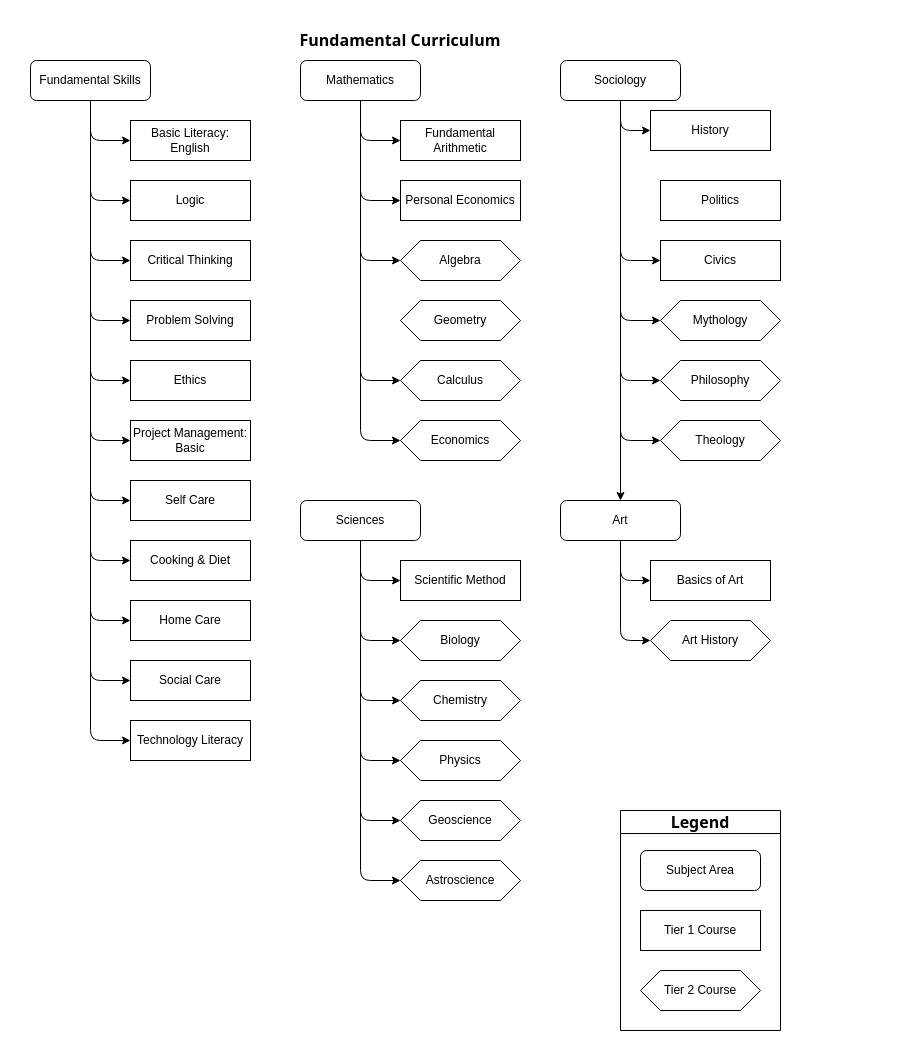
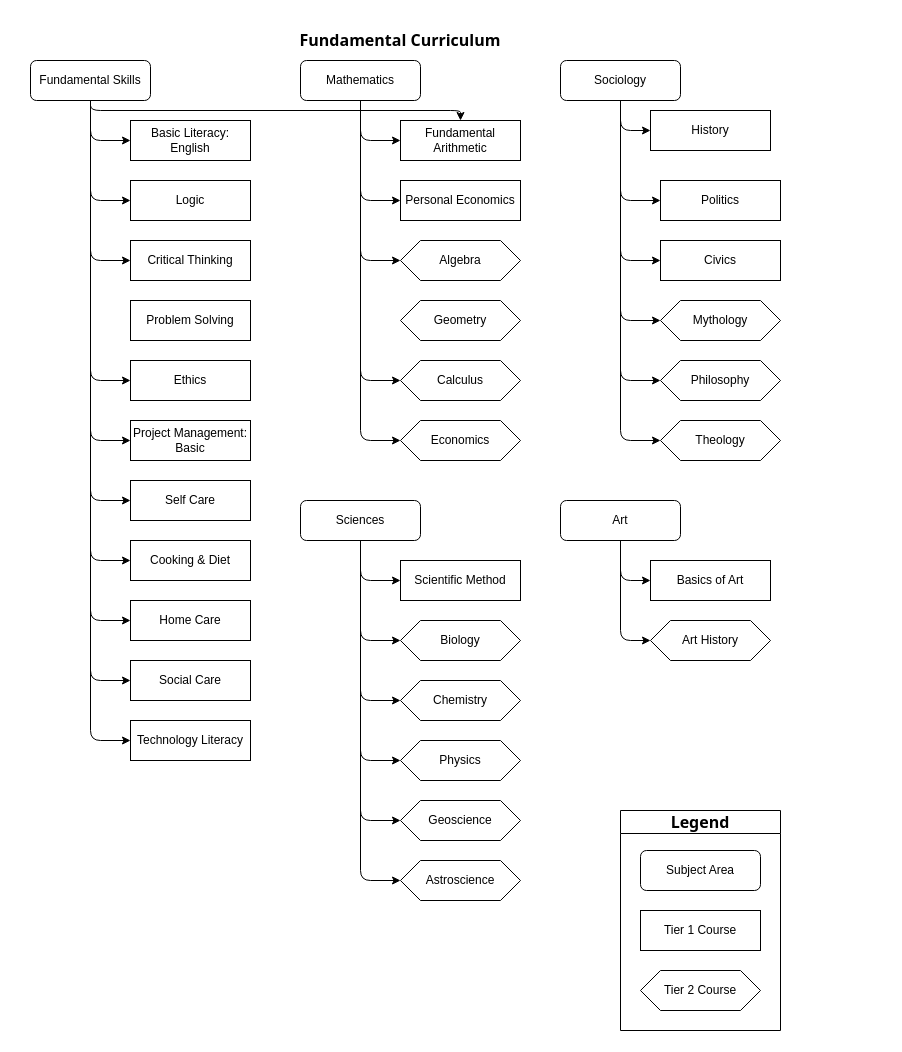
edge "Fundamental Skills" -> "Problem Solving": now "Fundamental Skills" -> "Fundamental Arithmetic"
edge "Sociology" -> "Art": now "Sociology" -> "Politics"
